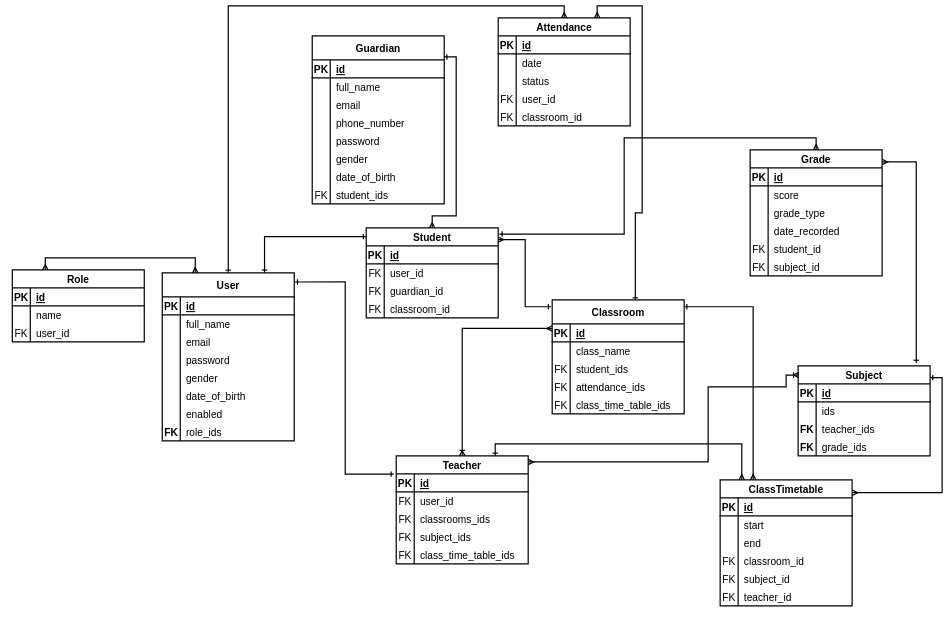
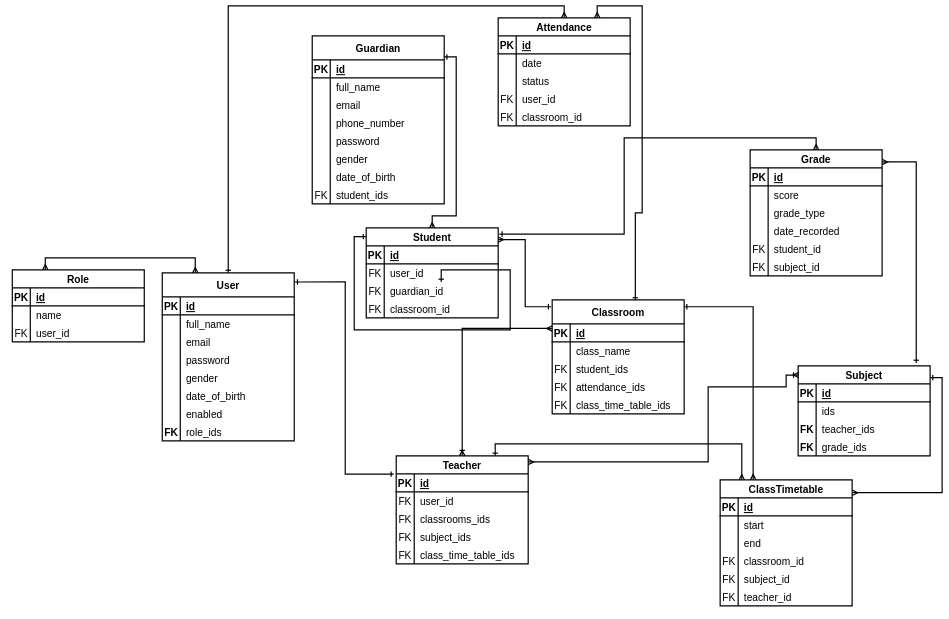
edge "Student" -- "User": now "Student" -- "guardian_id"
